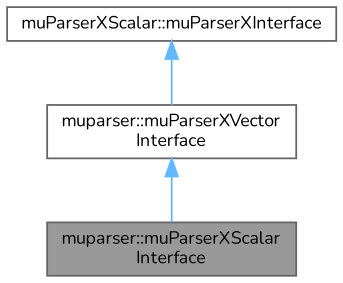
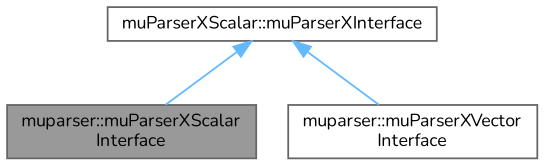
edge "muparser::muParserXScalar Interface" -> "muparser::muParserXVector Interface": now "muparser::muParserXScalar Interface" -> "muParserXScalar::muParserXInterface"
